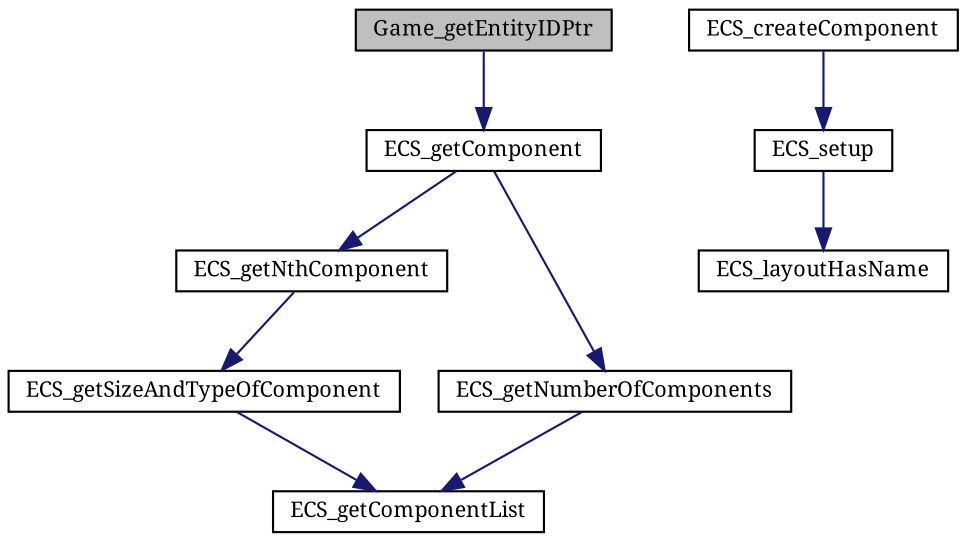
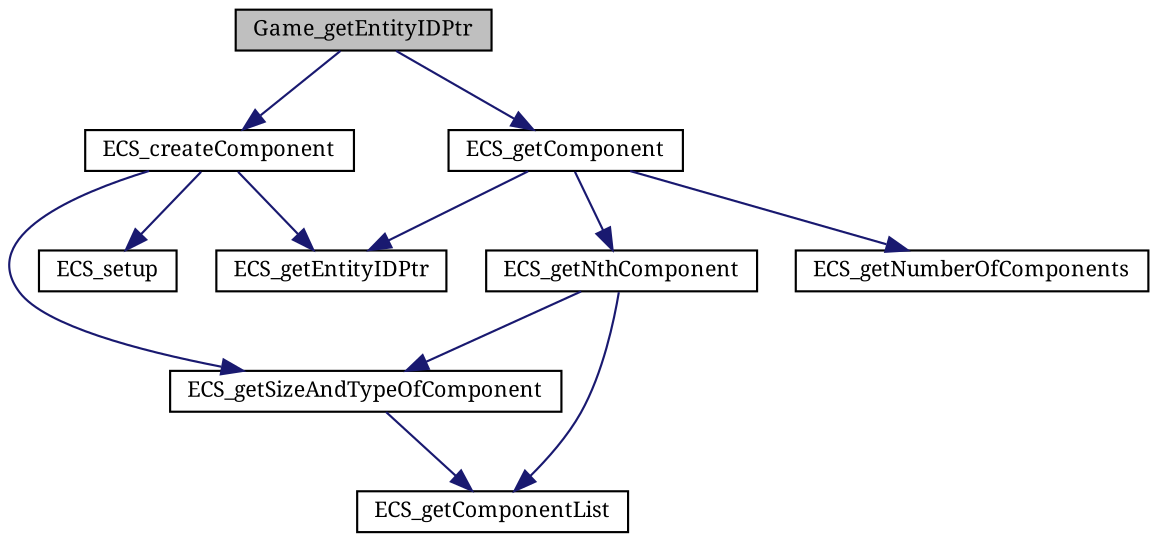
edge "Game_getEntityIDPtr" -> "ECS_createComponent": added
node "ECS_getEntityIDPtr": added
node "ECS_layoutHasName": removed
edge "ECS_createComponent" -> "ECS_getSizeAndTypeOfComponent": added
edge "ECS_getNumberOfComponents" -> "ECS_getComponentList": now "ECS_getNthComponent" -> "ECS_getComponentList"
